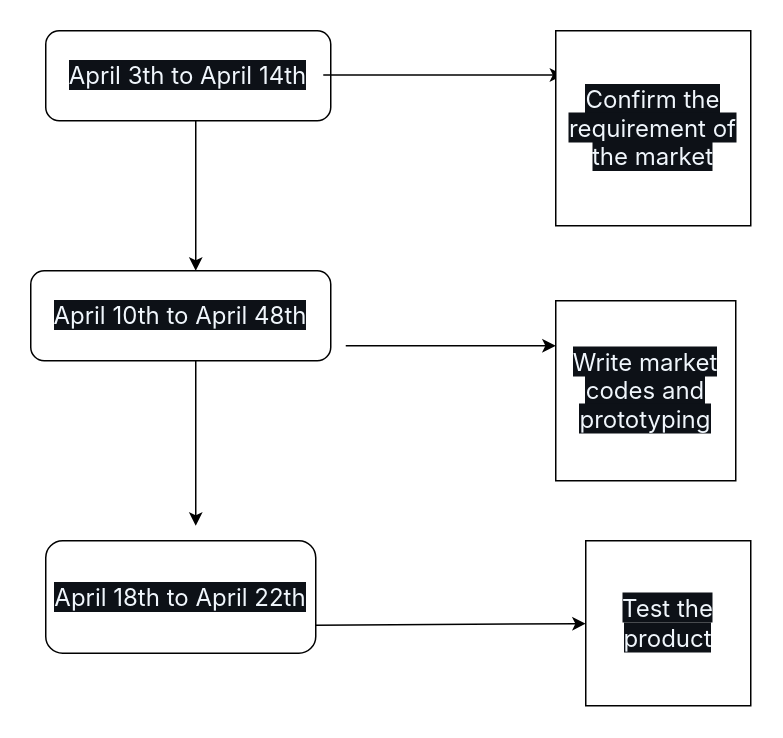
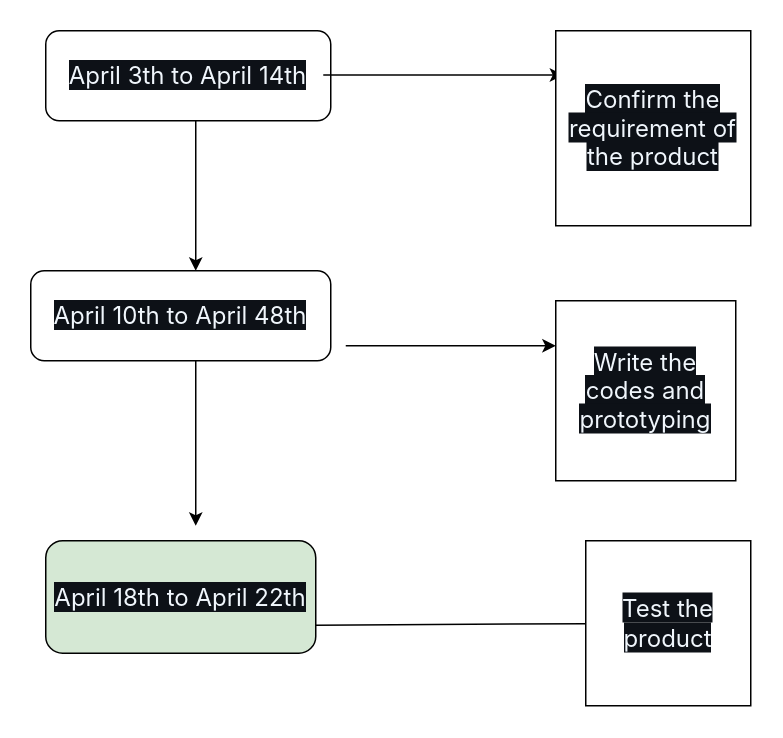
node "Confirm the requirement of the market": label "Confirm the requirement of the market" -> "Confirm the requirement of the product"
node "Write market codes and prototyping": label "Write market codes and prototyping" -> "Write the codes and prototyping"
node "April 18th to April 22th": fillcolor #ffffff -> #d5e8d4
edge "April 18th to April 22th" -> "Test the product": arrowhead classic -> none
